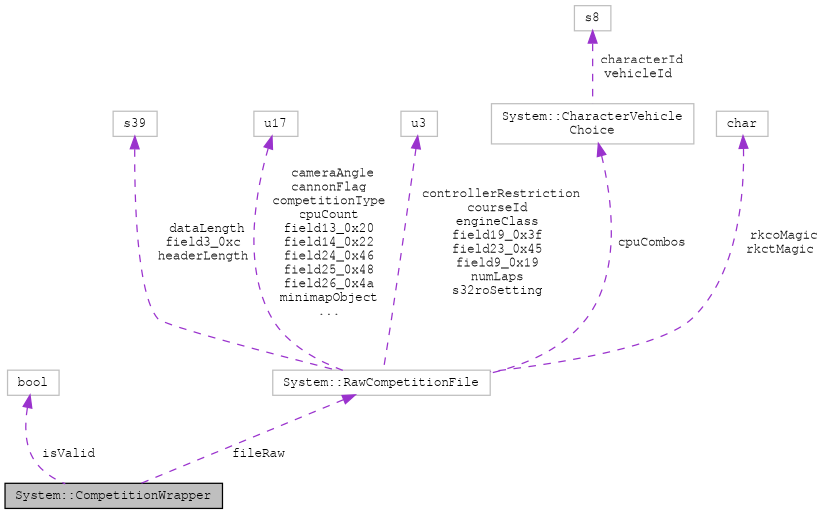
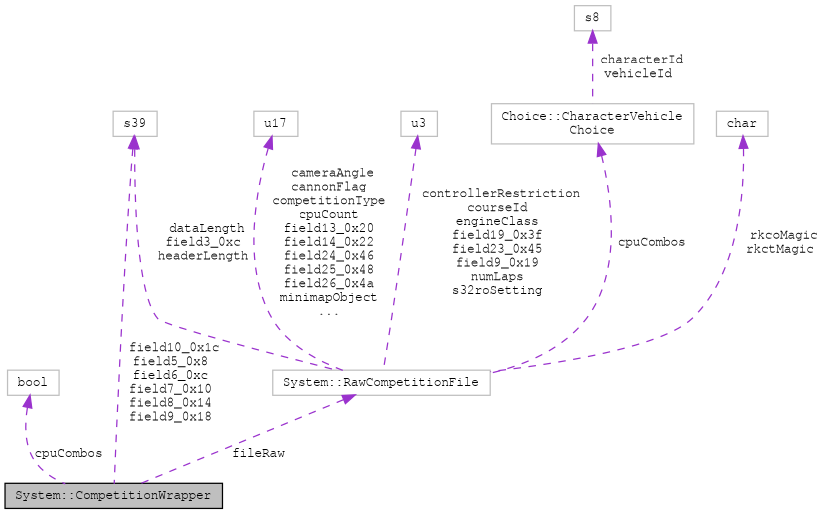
node "System::CharacterVehicle Choice": label "System::CharacterVehicle Choice" -> "Choice::CharacterVehicle Choice"
edge "System::CompetitionWrapper" -> "s39": added, label "field10_0x1c field5_0x8 field6_0xc field7_0x10 field8_0x14 field9_0x18"
edge "System::CompetitionWrapper" -> "bool": label " isValid" -> " cpuCombos"
